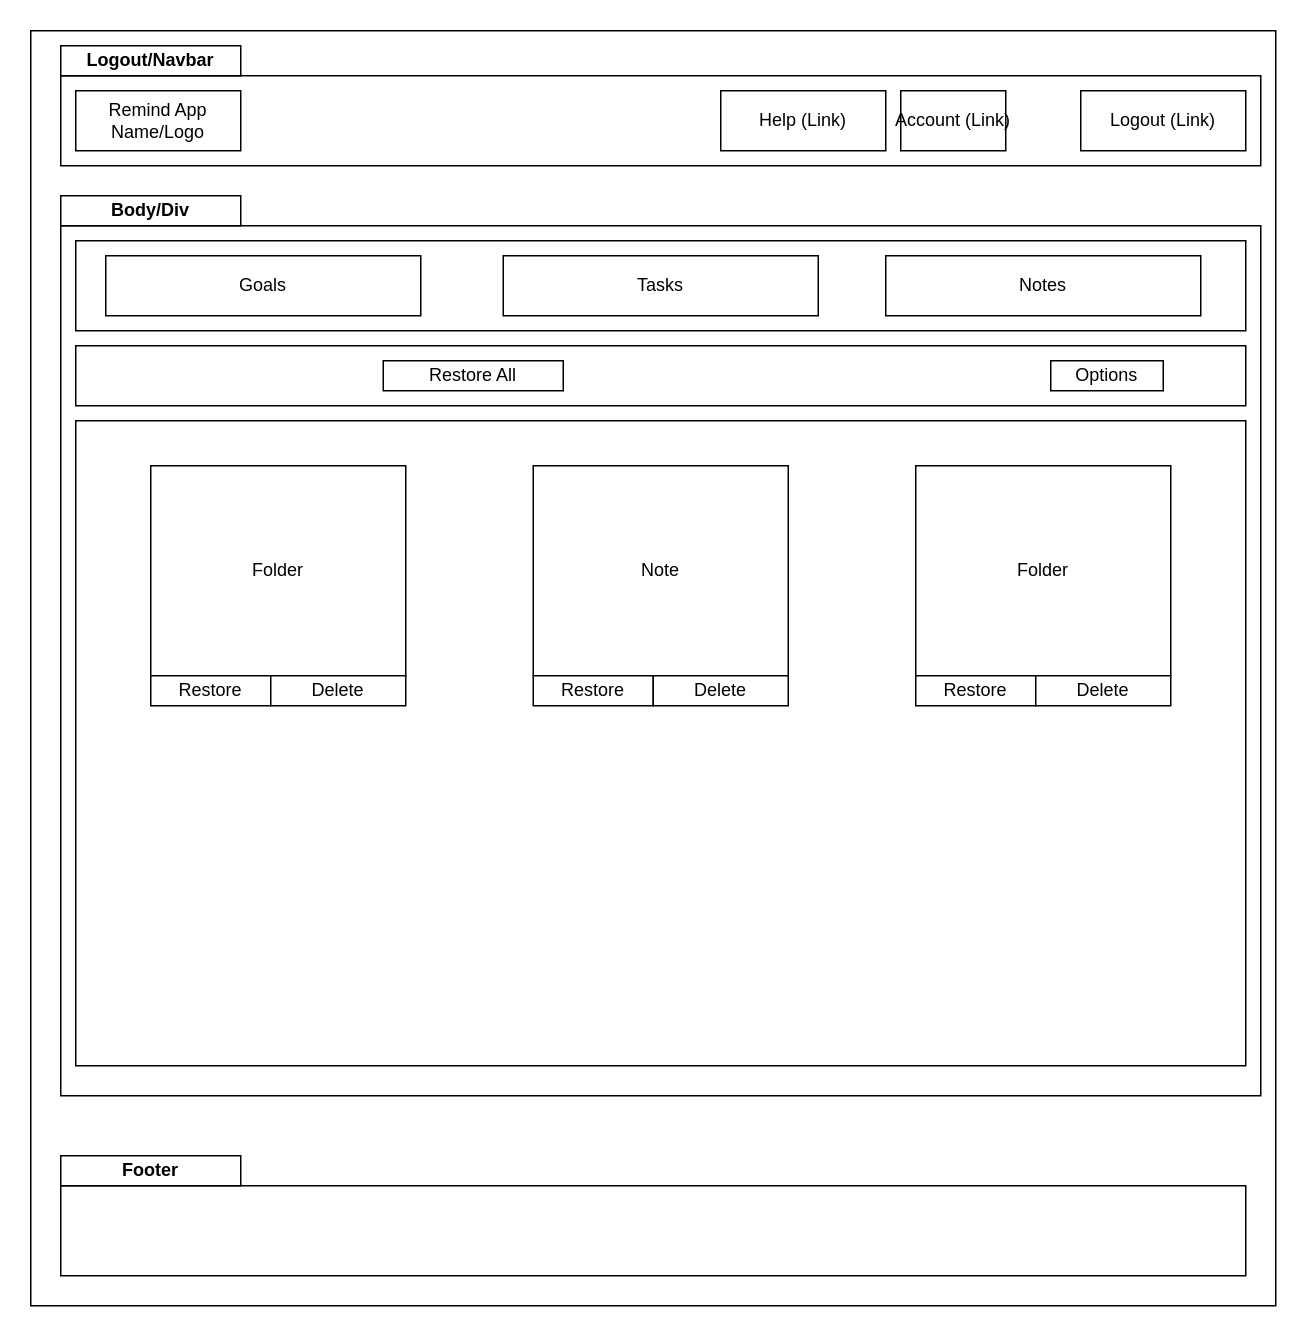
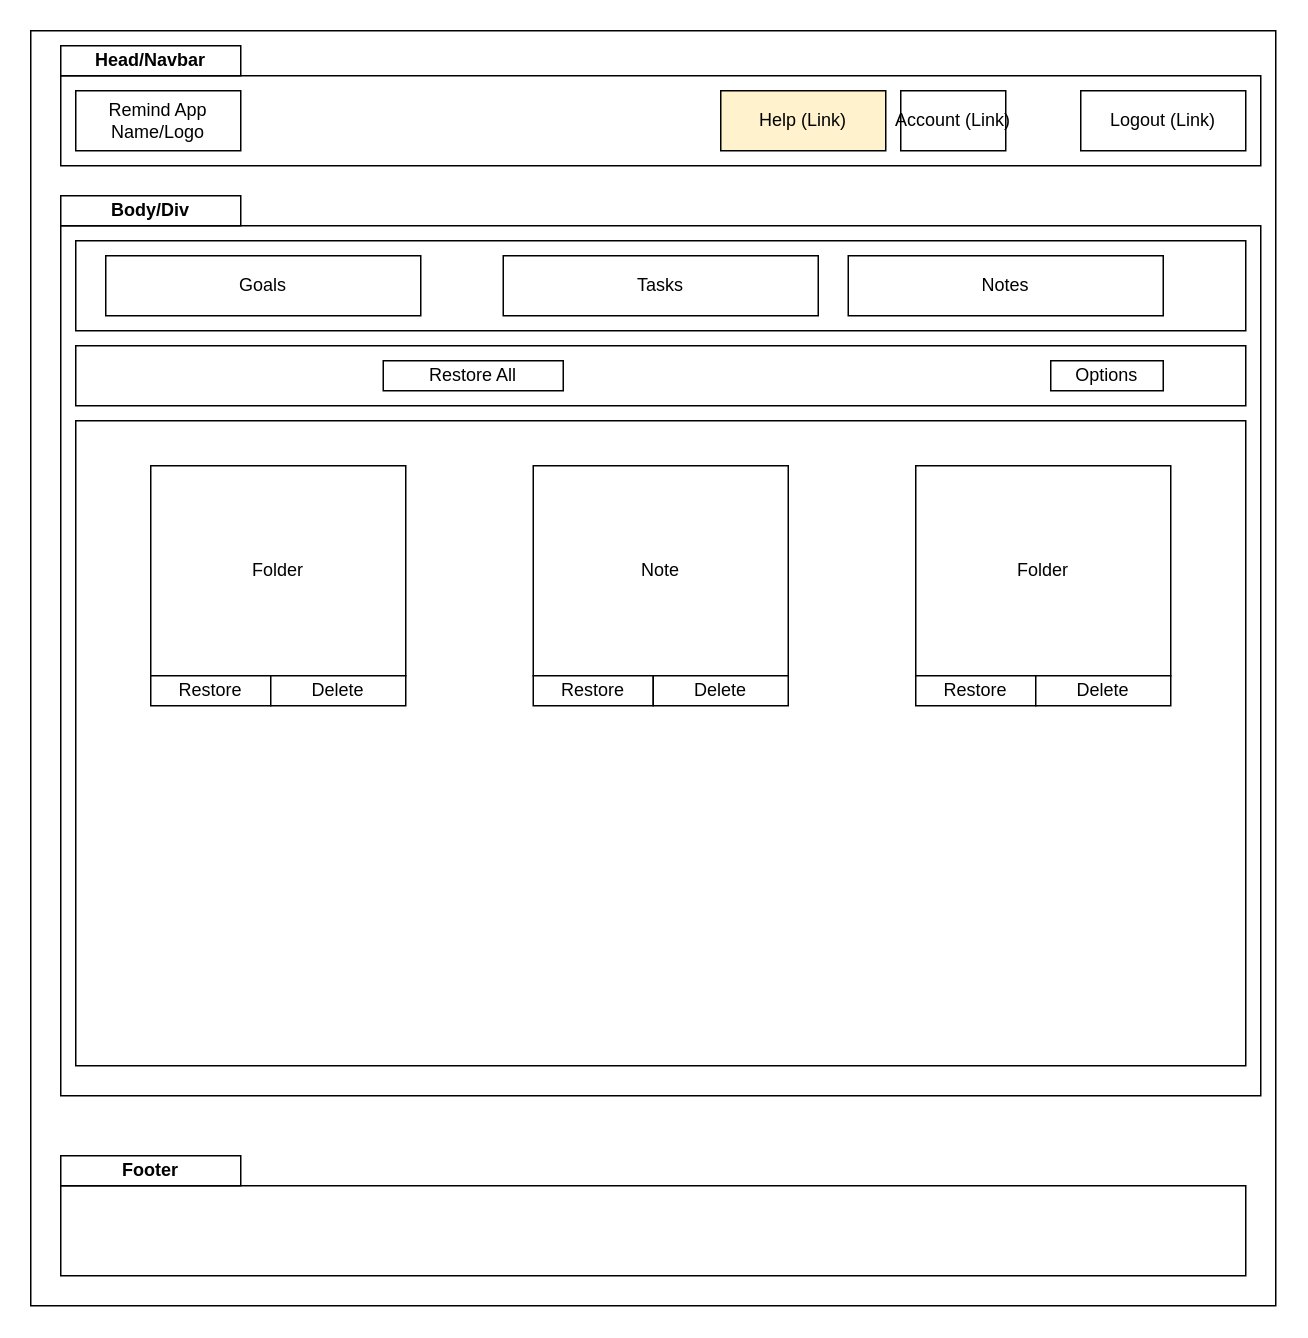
node "Logout/Navbar": label "Logout/Navbar" -> "Head/Navbar"
node "Help (Link)": fillcolor #ffffff -> #fff2cc
node "Notes": moved (1043, 286) -> (1006, 286)
